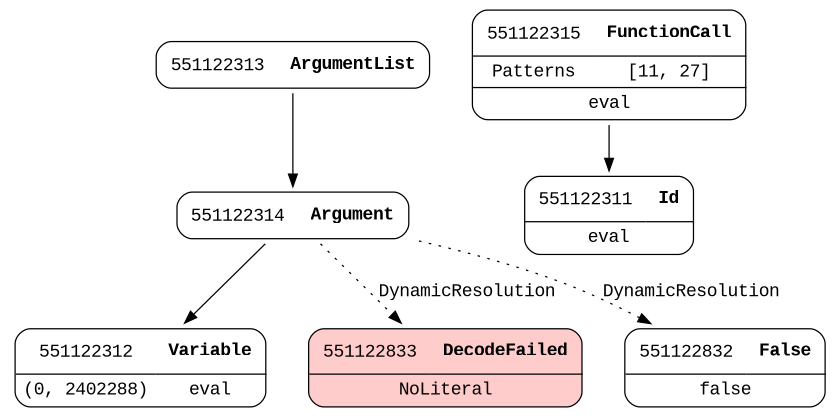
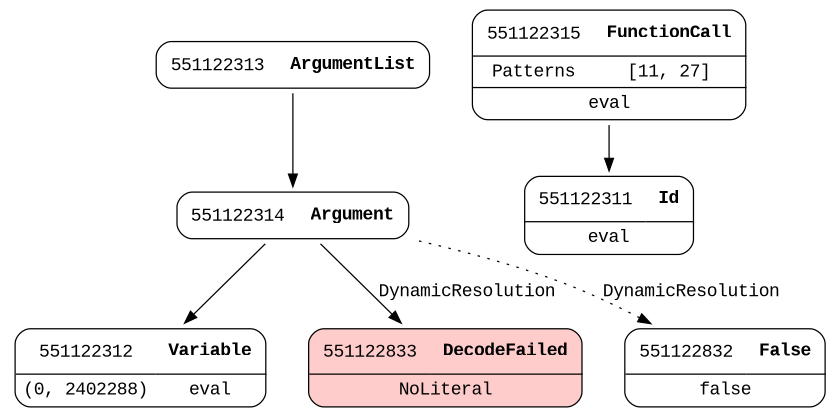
edge "551122314" -> "551122833": style dotted -> solid
